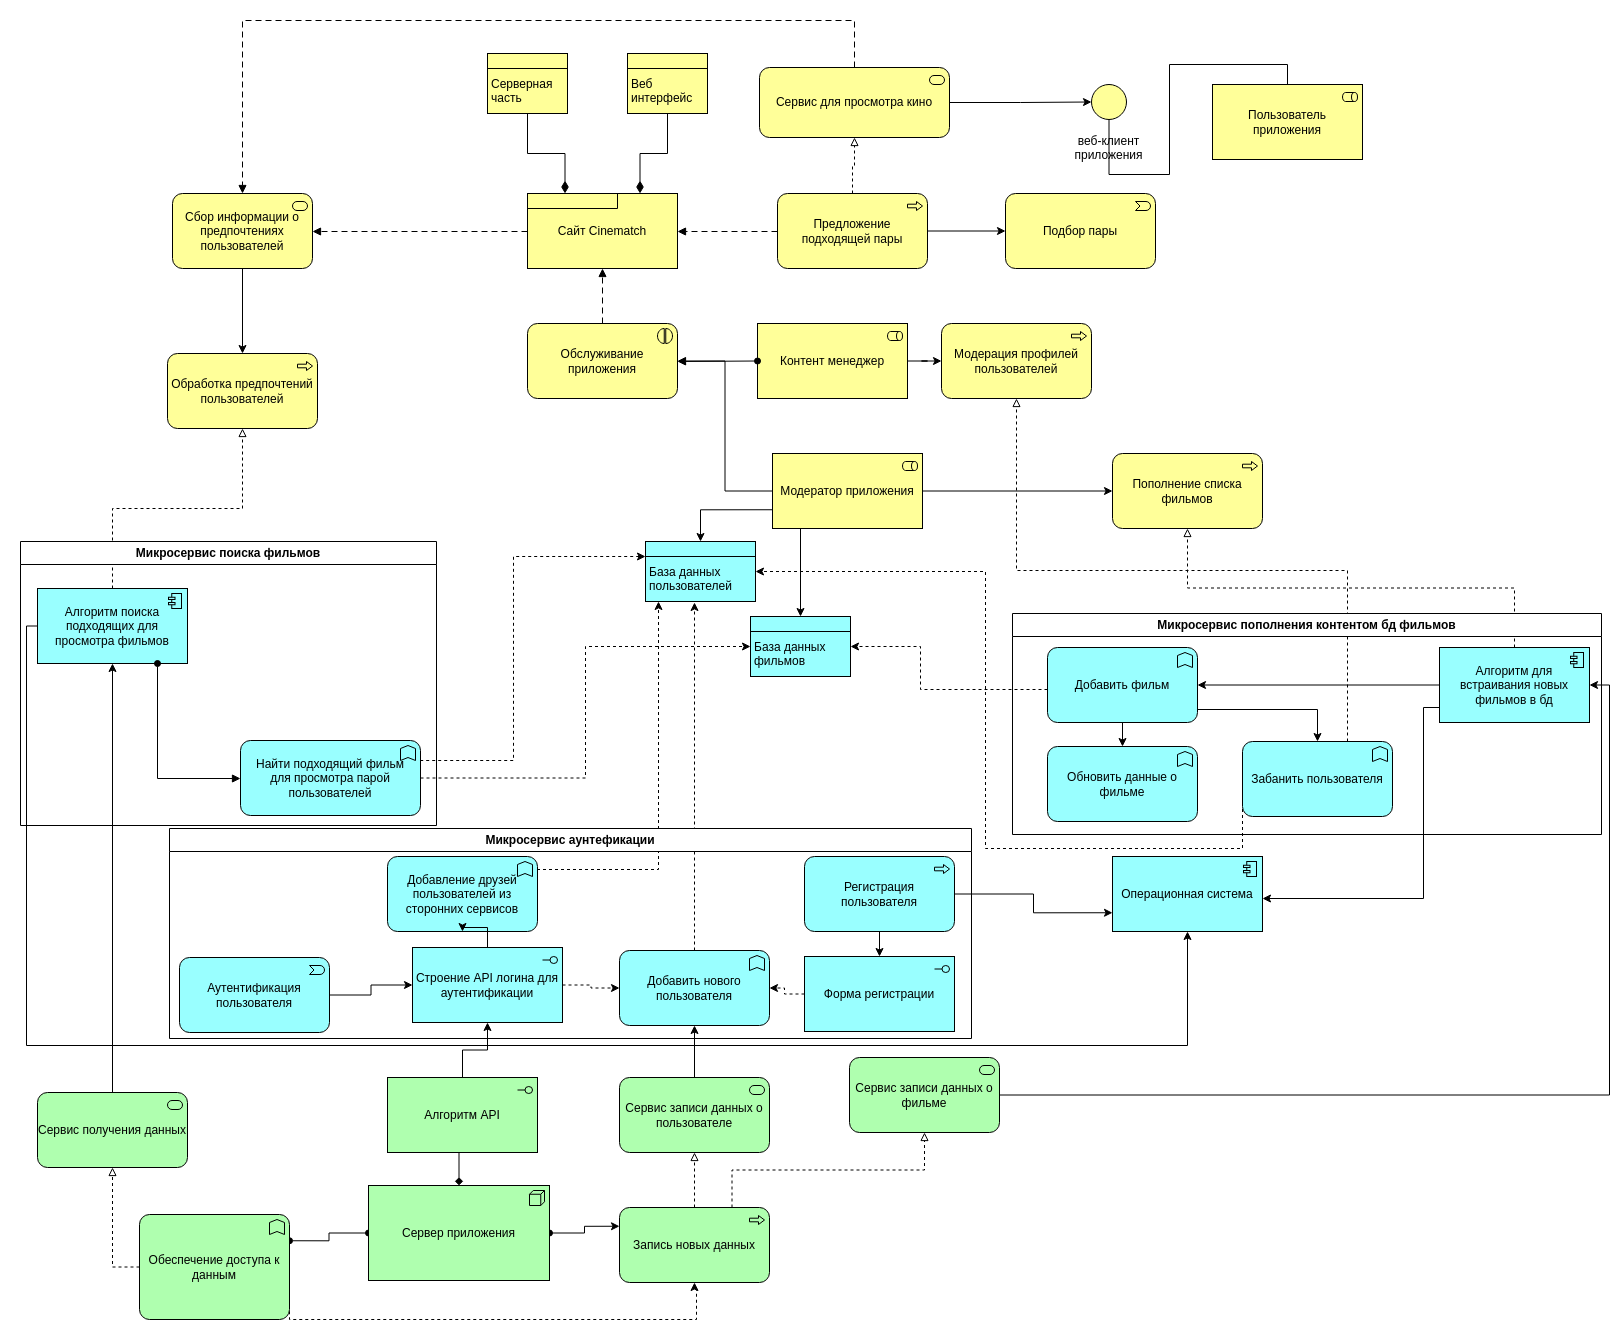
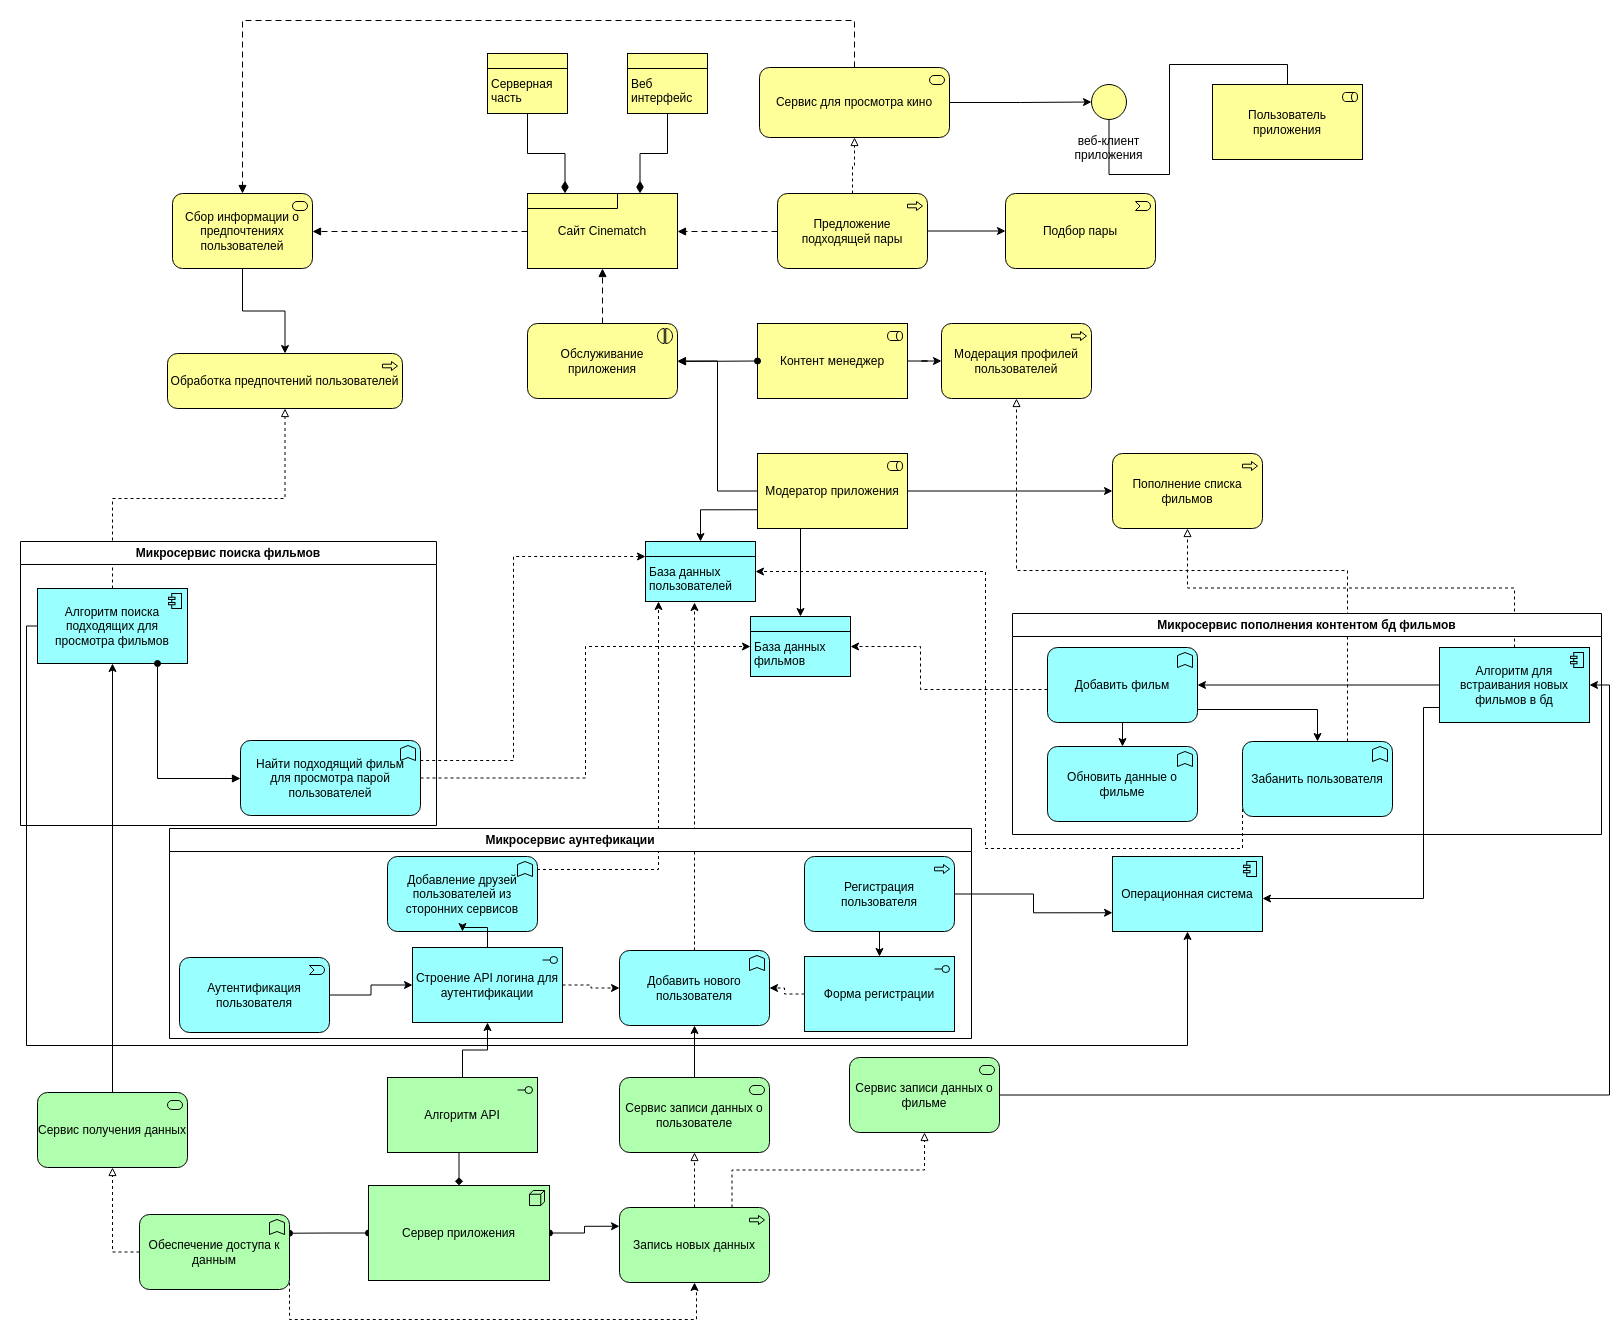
node "Обработка предпочтений пользователей": size 150x75 -> 235x55
node "Модератор приложения": moved (848, 491) -> (833, 491)
node "Обеспечение доступа к данным": size 150x105 -> 150x75
